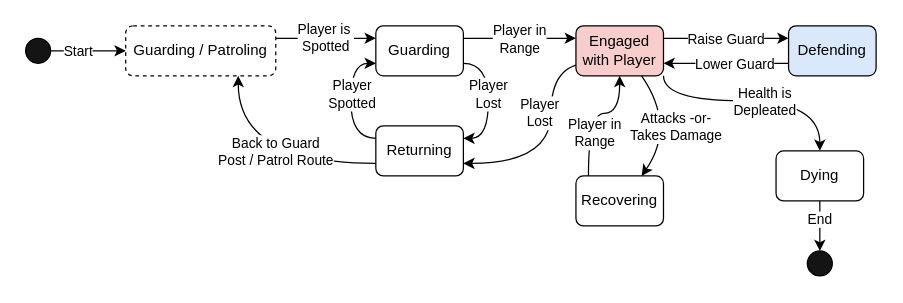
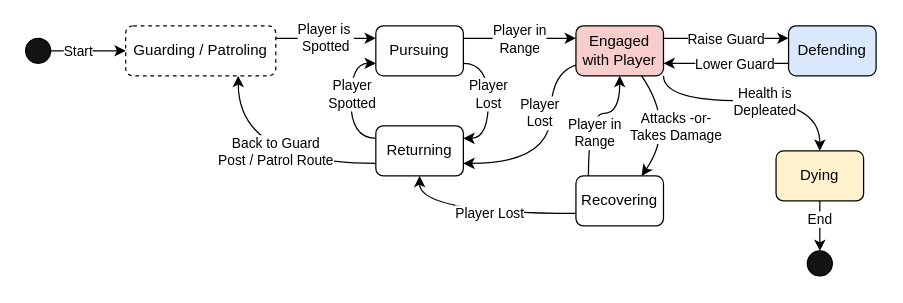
node "Guarding": label "Guarding" -> "Pursuing"
node "Dying": fillcolor #ffffff -> #fff2cc
edge "Recovering" -> "Returning": added, label "Player Lost"
